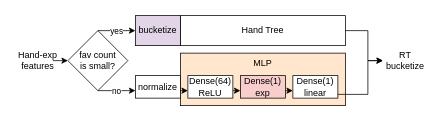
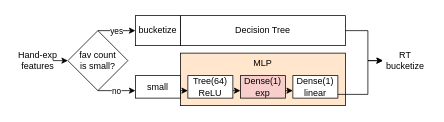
node "bucketize": fillcolor #e1d5e7 -> #ffffff
node "Hand Tree": label "Hand Tree" -> "Decision Tree"
node "normalize": label "normalize" -> "small"
node "Dense(64) ReLU": label "Dense(64) ReLU" -> "Tree(64) ReLU"
